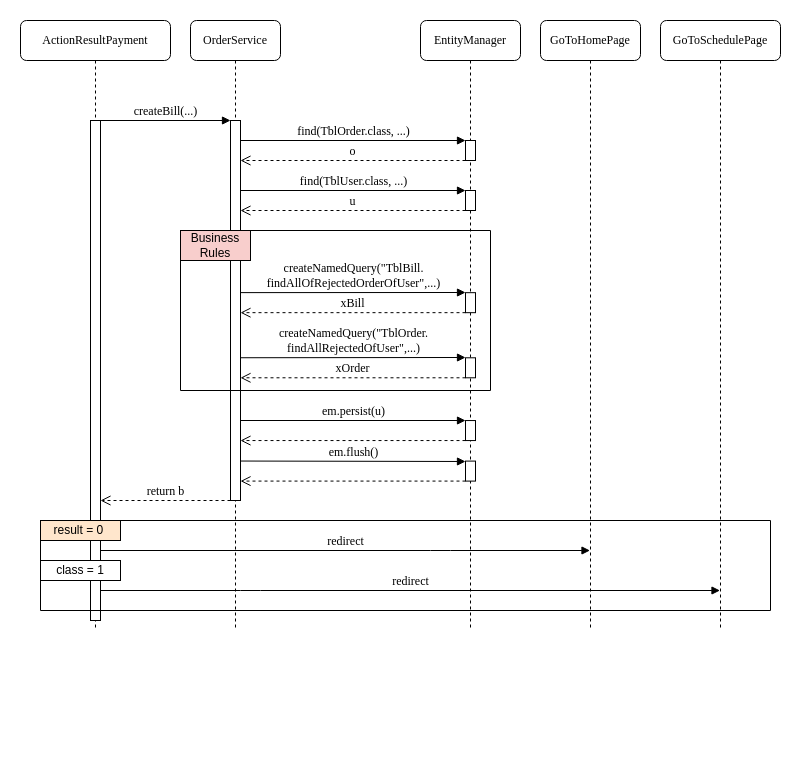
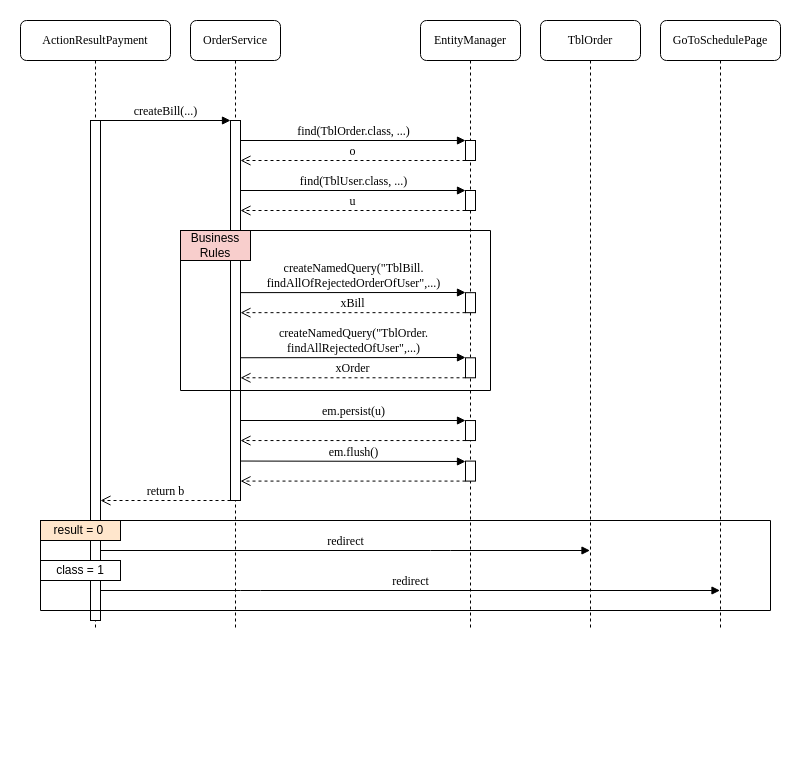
node "GoToHomePage": label "GoToHomePage" -> "TblOrder"
